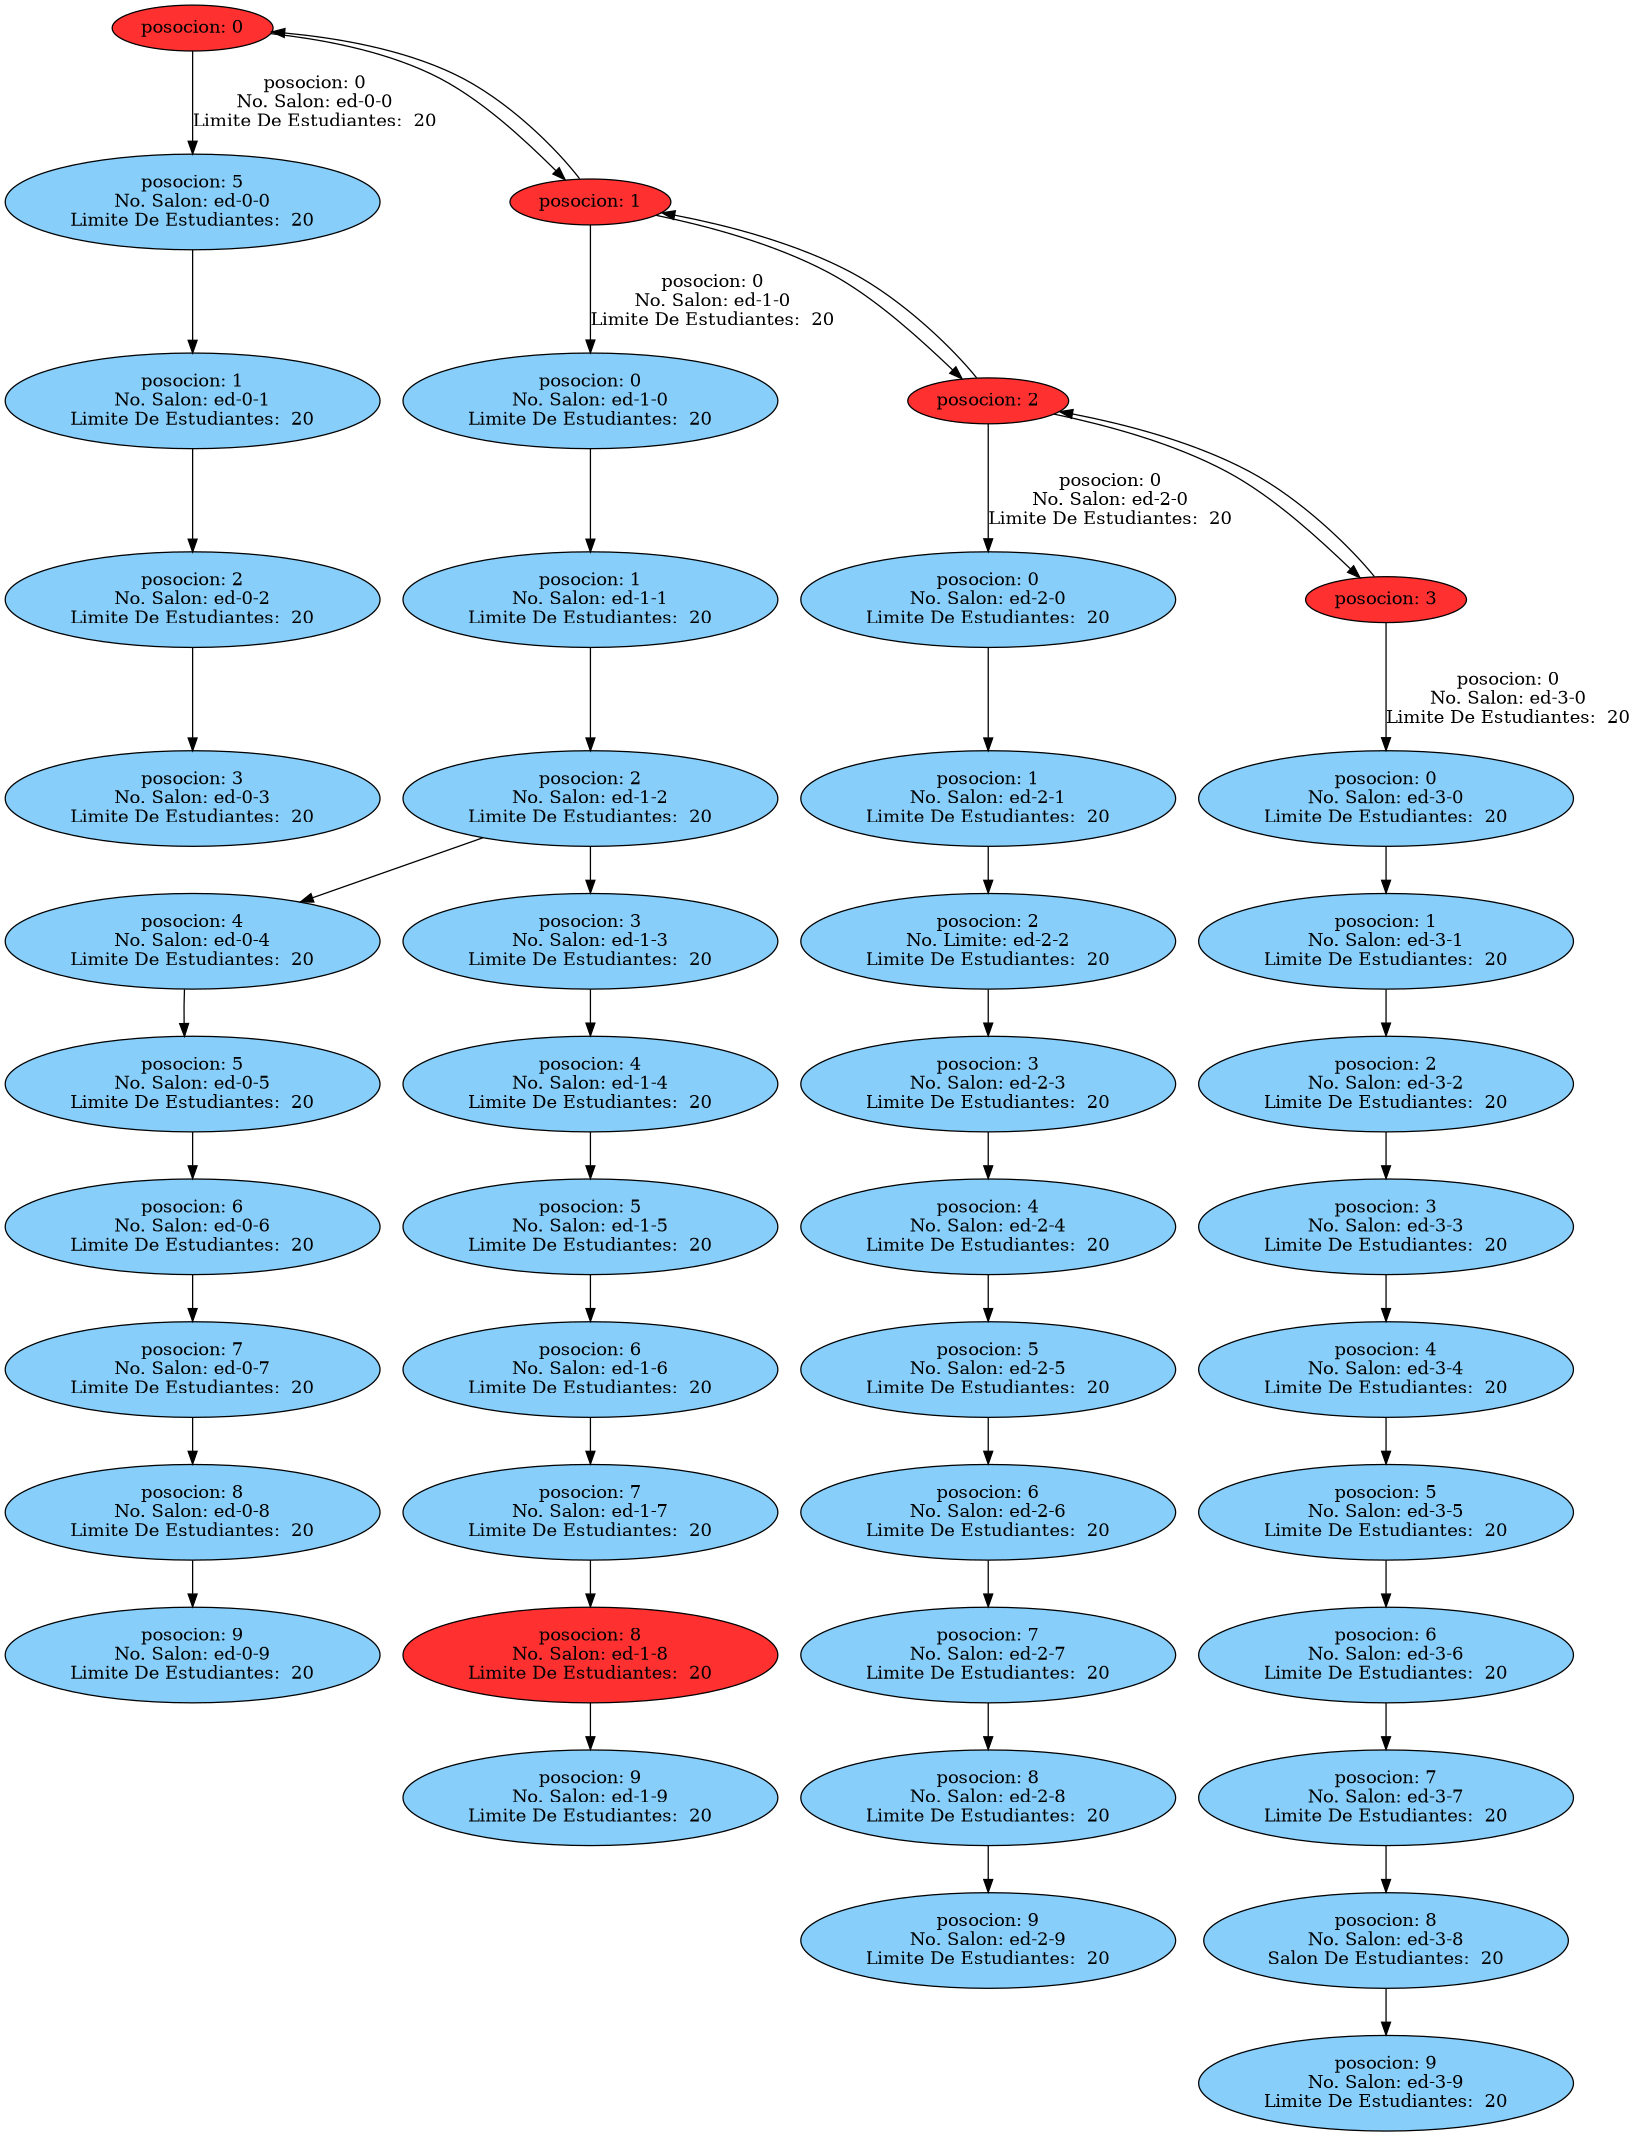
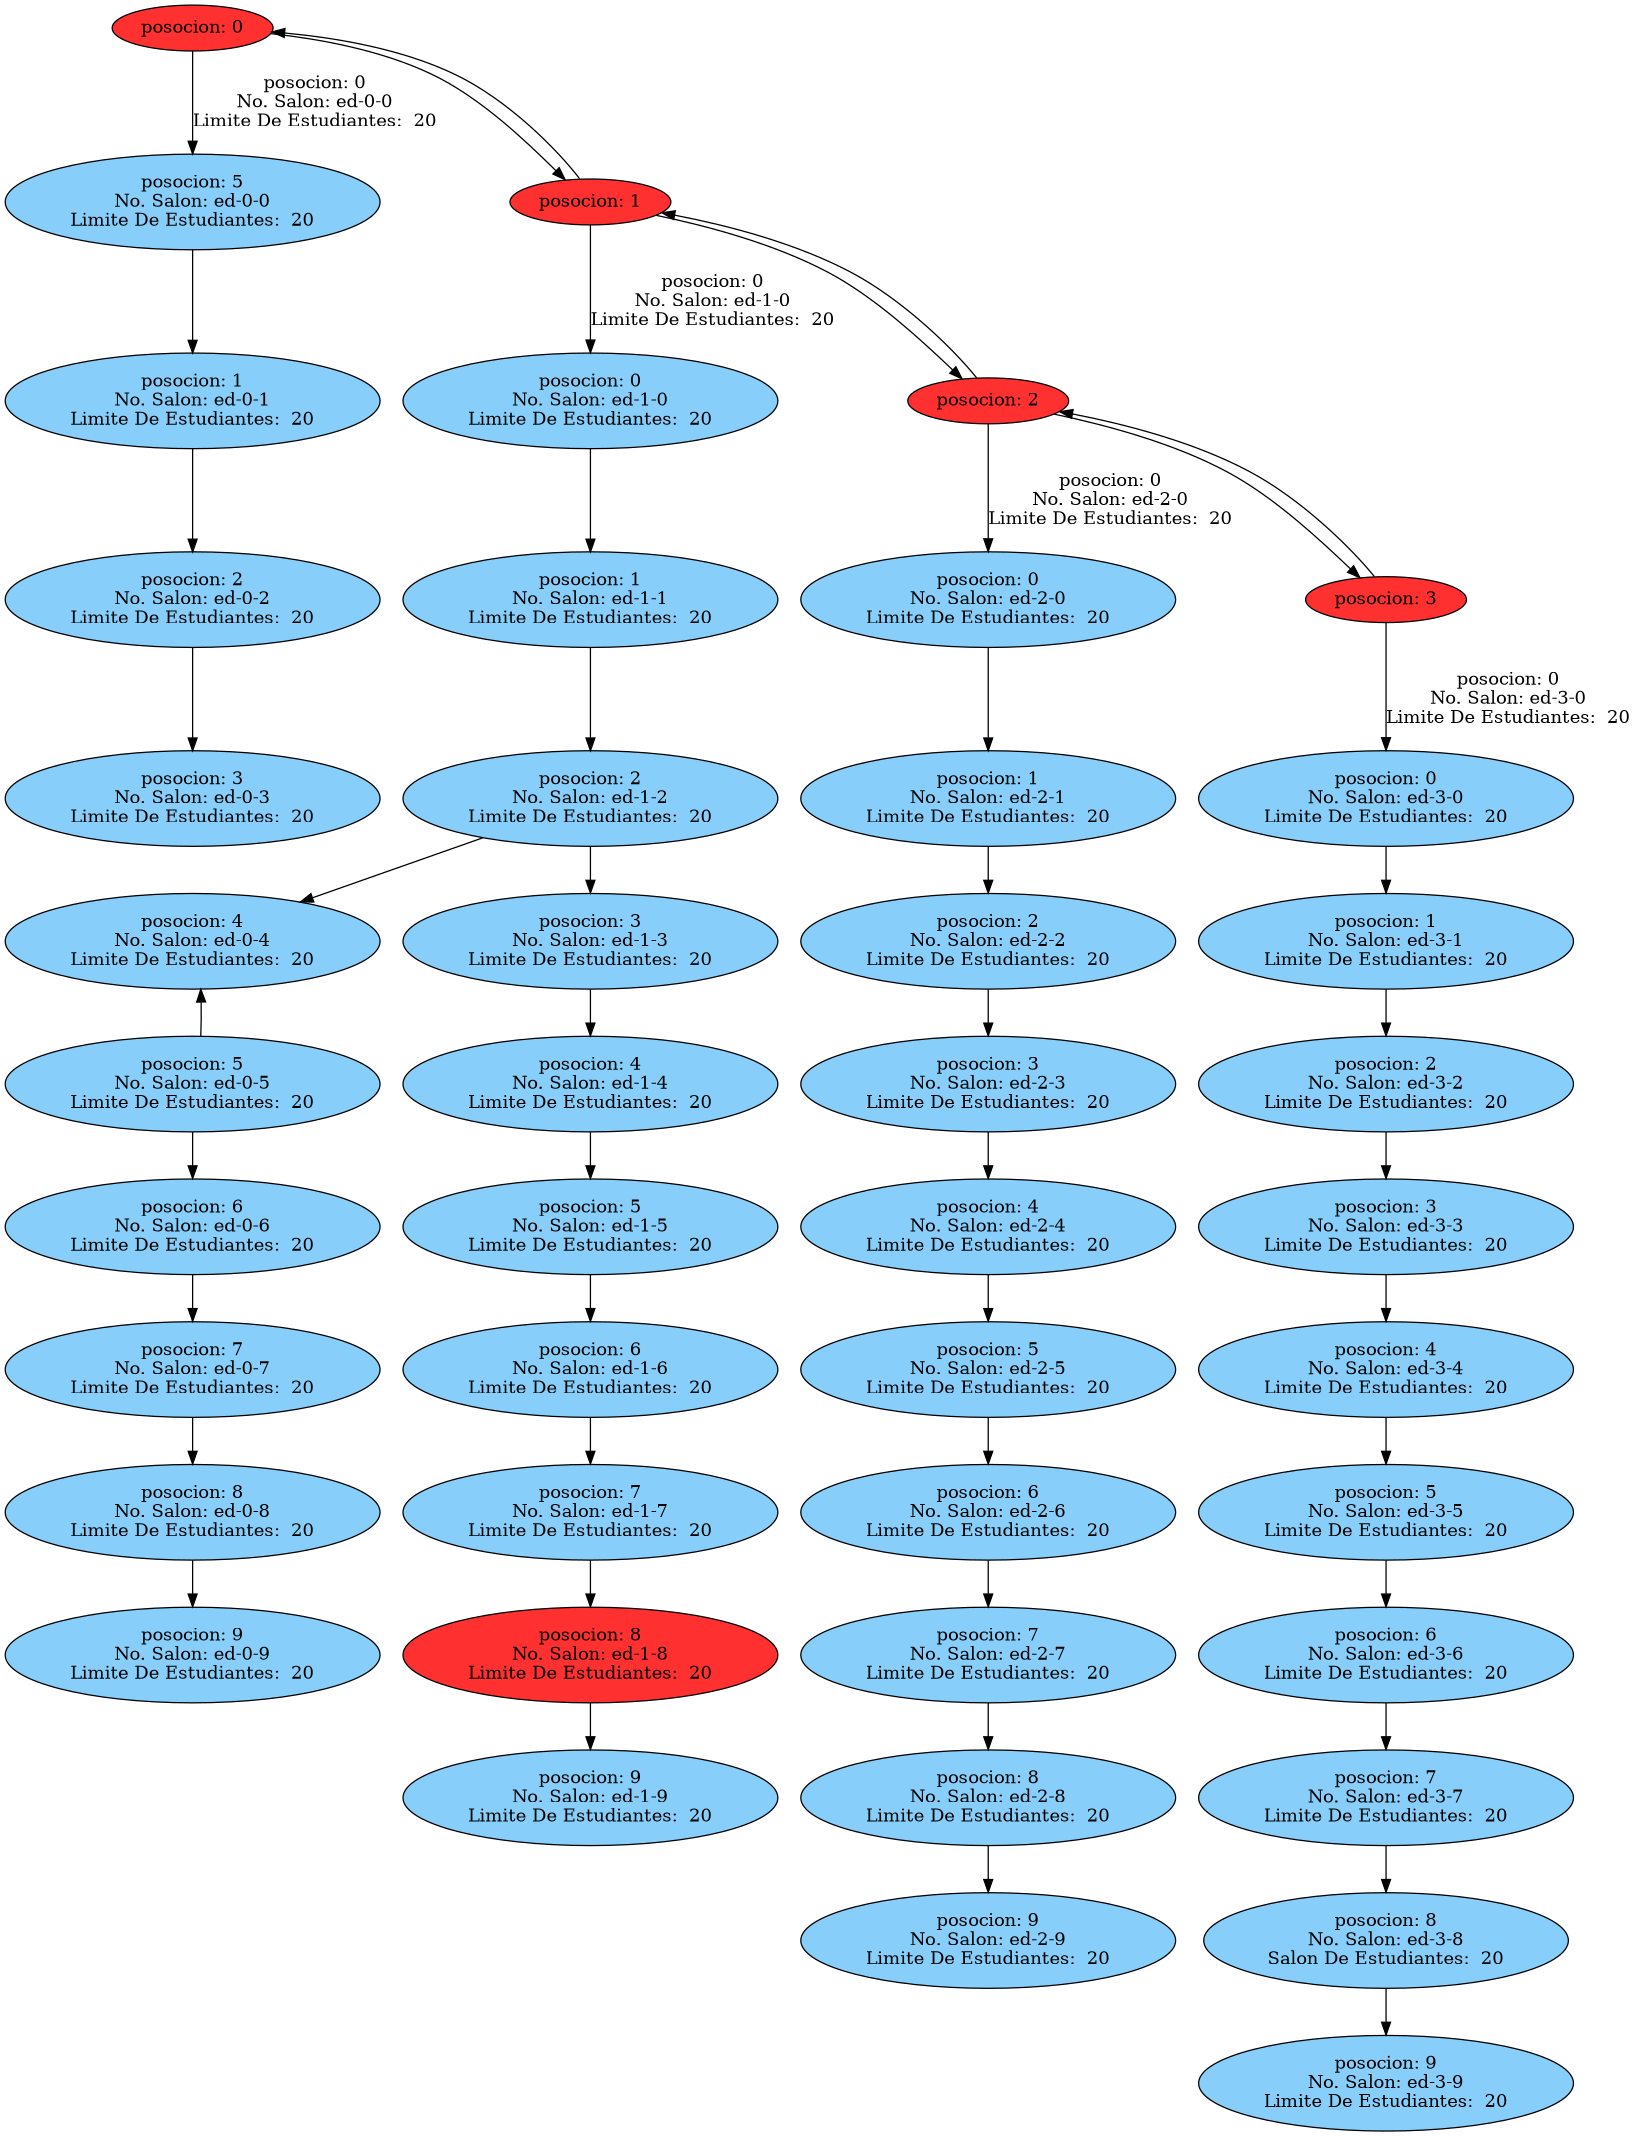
node "posocion: 2 No. Limite: ed-2-2 Limite De Estudiantes:  20": label "posocion: 2 No. Limite: ed-2-2 Limite De Estudiantes:  20" -> "posocion: 2 No. Salon: ed-2-2 Limite De Estudiantes:  20"
edge "posocion: 4 No. Salon: ed-0-4 Limite De Estudiantes:  20" -> "posocion: 5 No. Salon: ed-0-5 Limite De Estudiantes:  20": reversed
